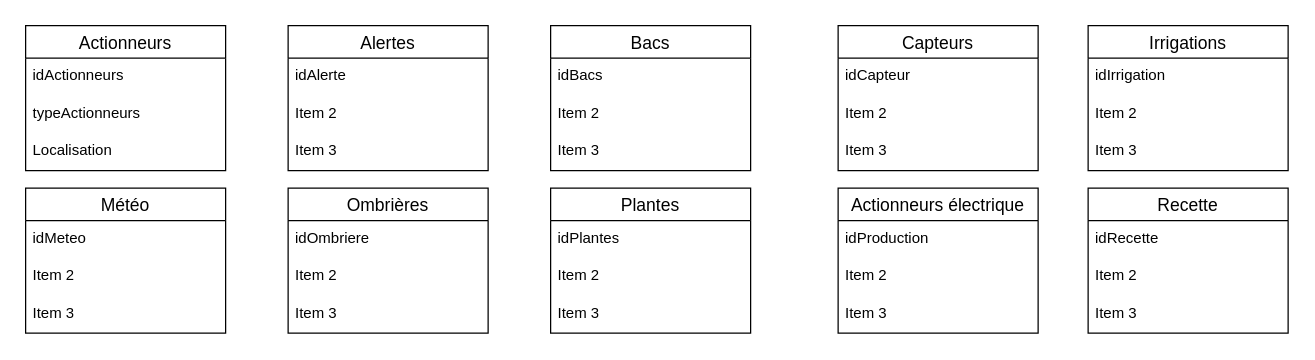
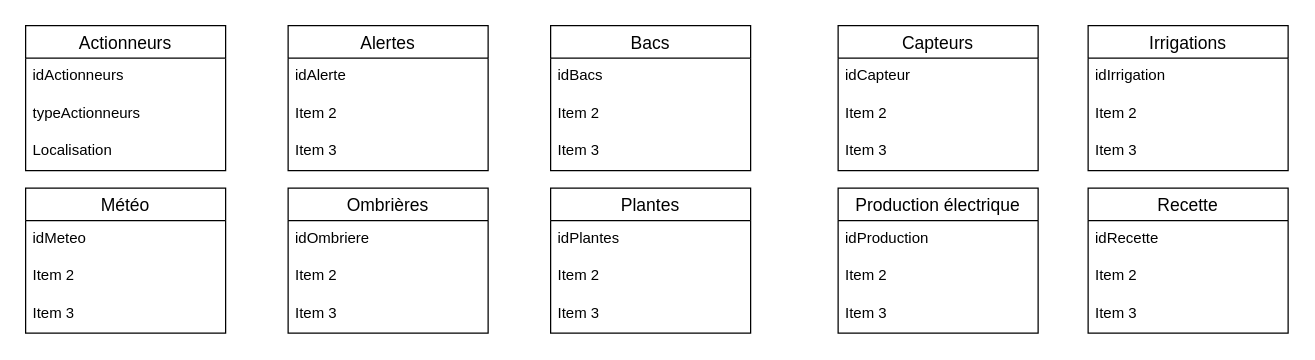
node "Actionneurs électrique": label "Actionneurs électrique" -> "Production électrique"
